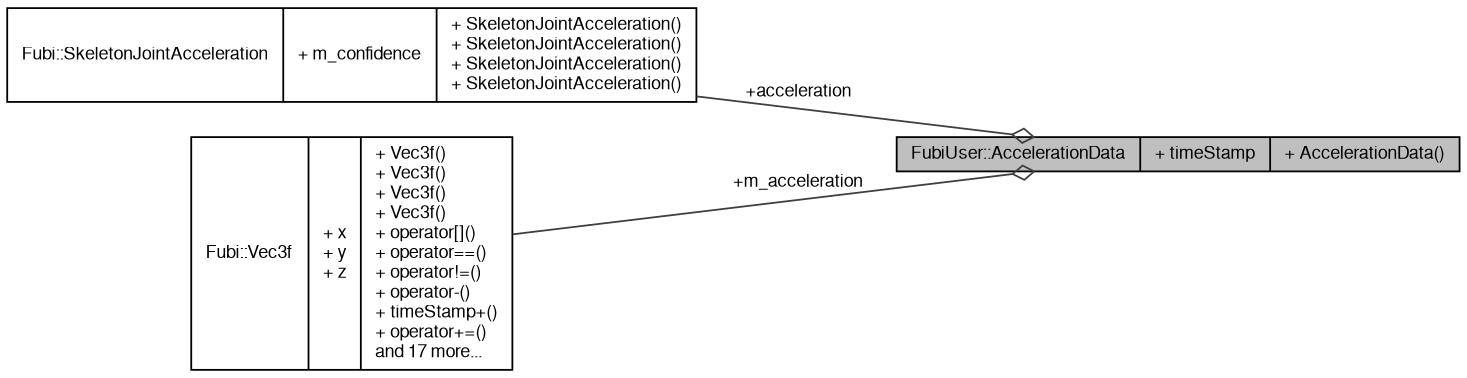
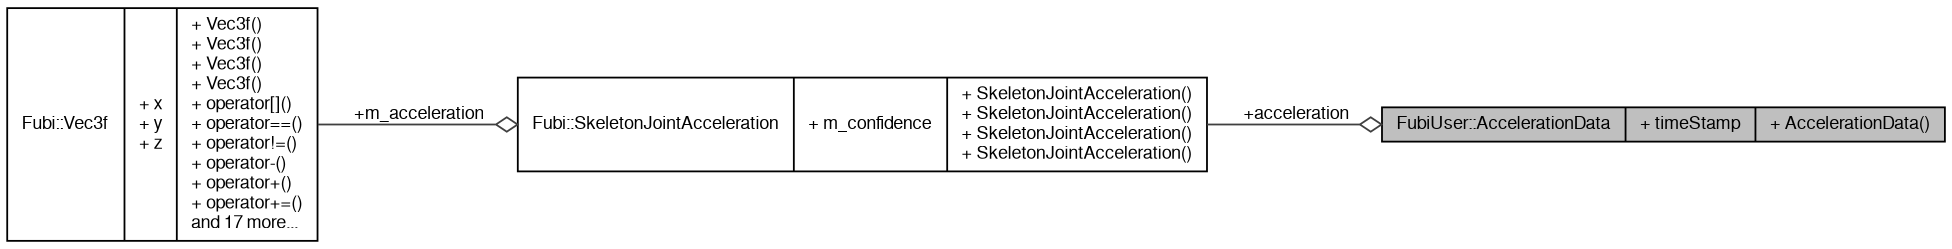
edge "Fubi::Vec3f" -> "FubiUser::AccelerationData": now "Fubi::Vec3f" -> "Fubi::SkeletonJointAcceleration"
node "Fubi::Vec3f": text "+ timeStamp+()" -> "+ operator+()"
